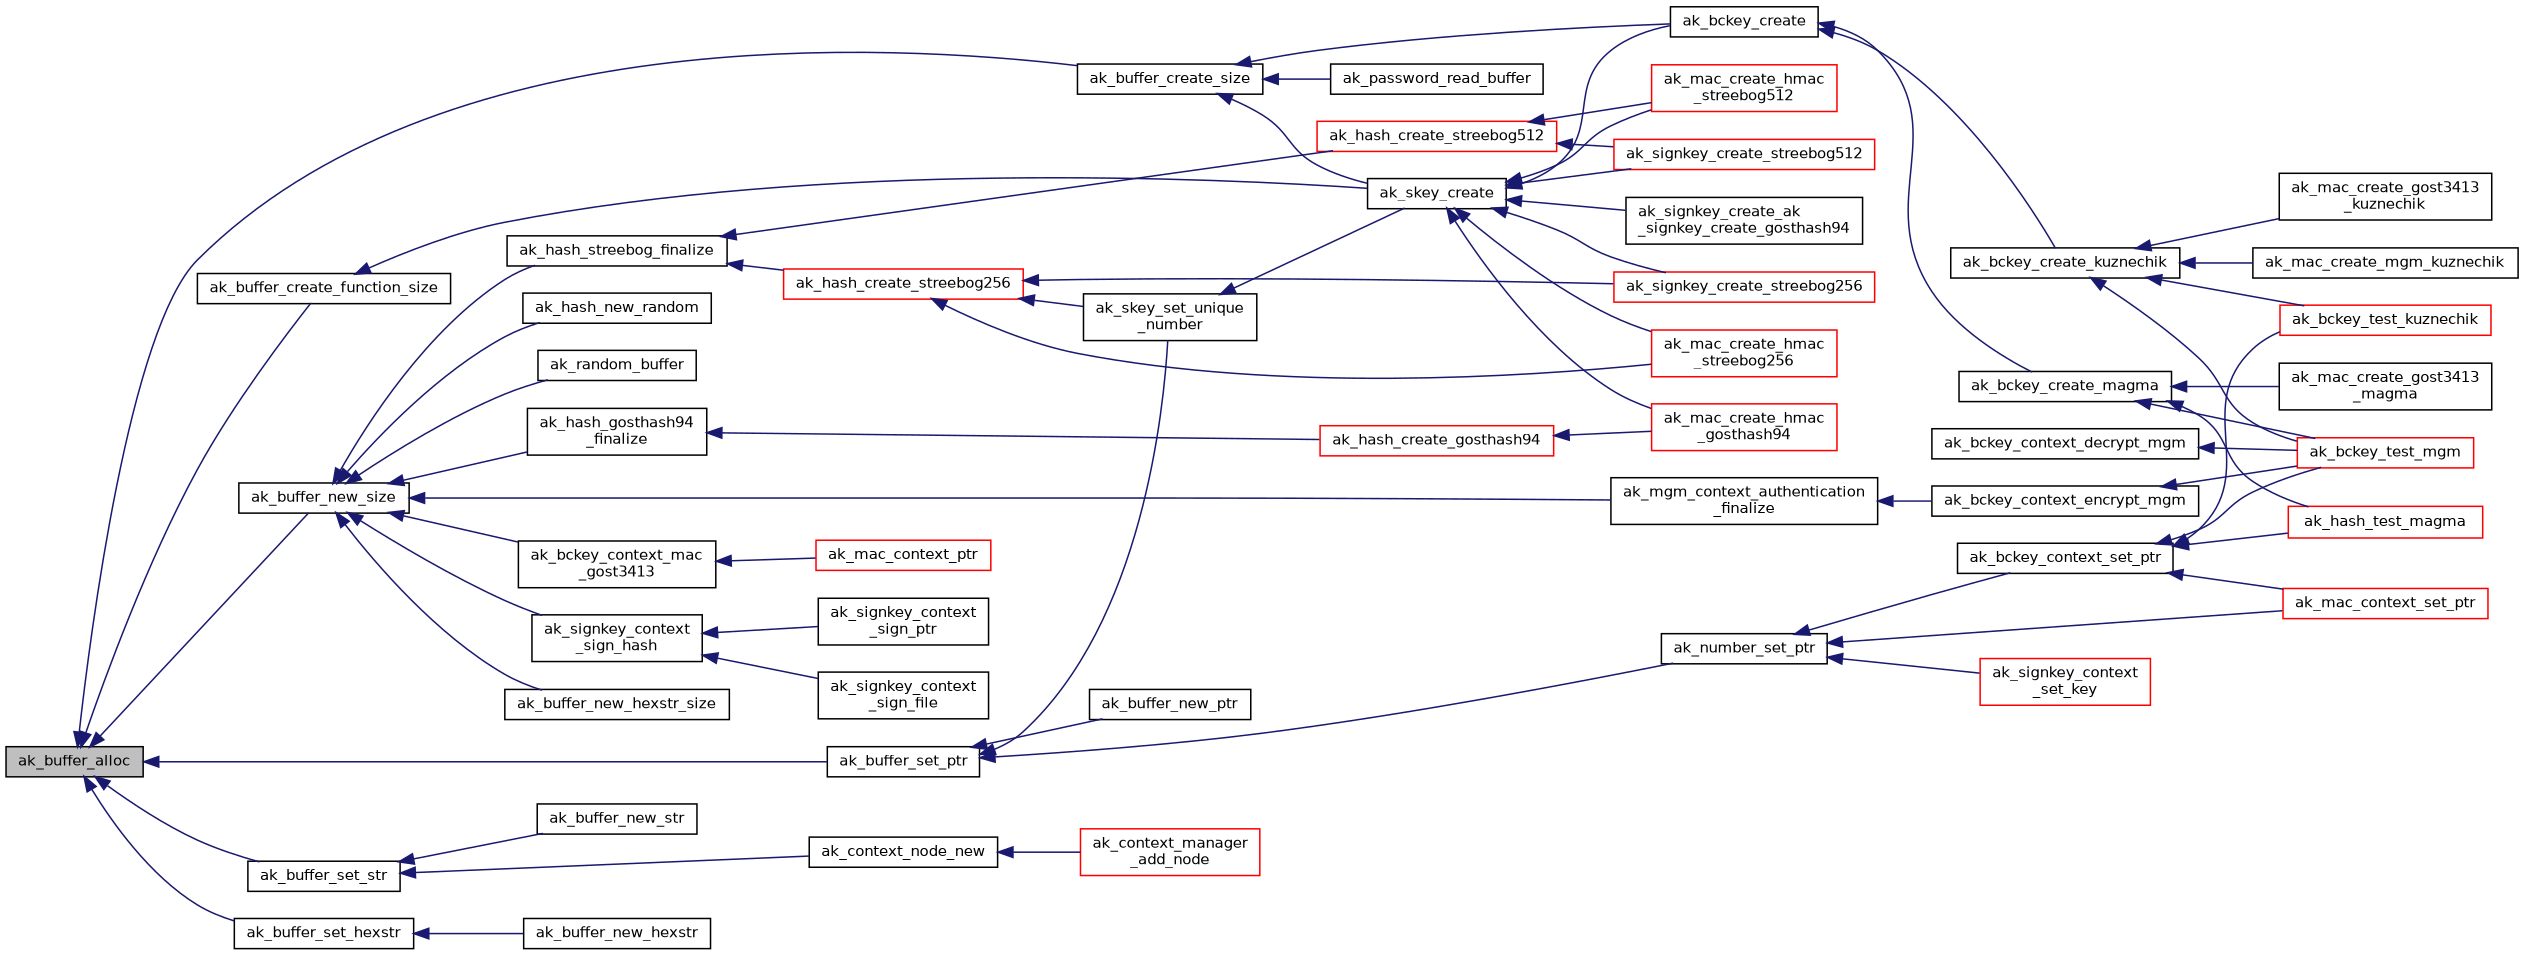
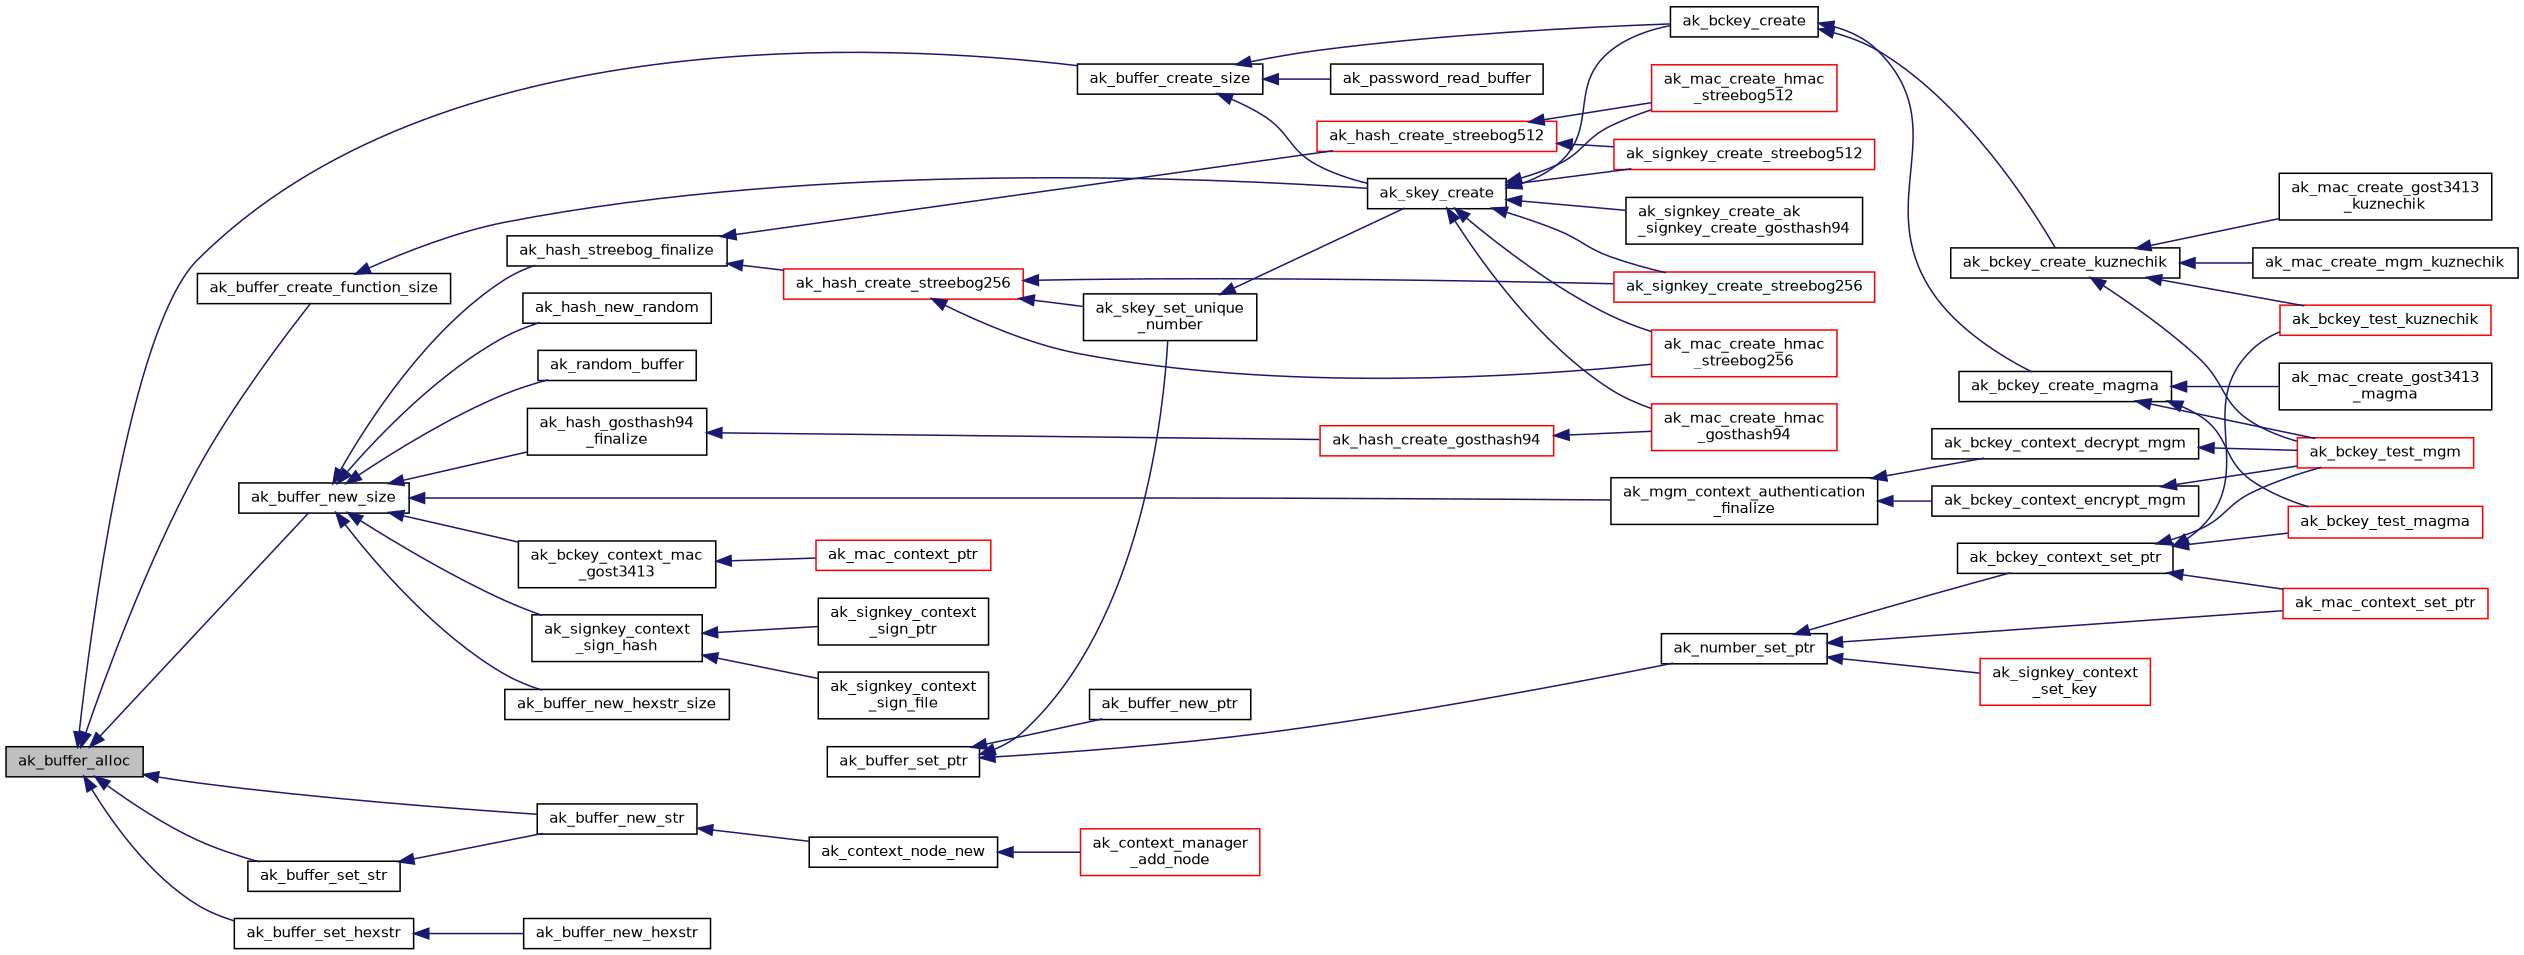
edge "ak_bckey_context_decrypt_mgm" -> "ak_mgm_context_authentication _finalize": added
node "ak_hash_test_magma": label "ak_hash_test_magma" -> "ak_bckey_test_magma"
edge "ak_buffer_set_ptr" -> "ak_buffer_alloc": now "ak_buffer_new_str" -> "ak_buffer_alloc"
edge "ak_context_node_new" -> "ak_buffer_set_str": now "ak_context_node_new" -> "ak_buffer_new_str"
